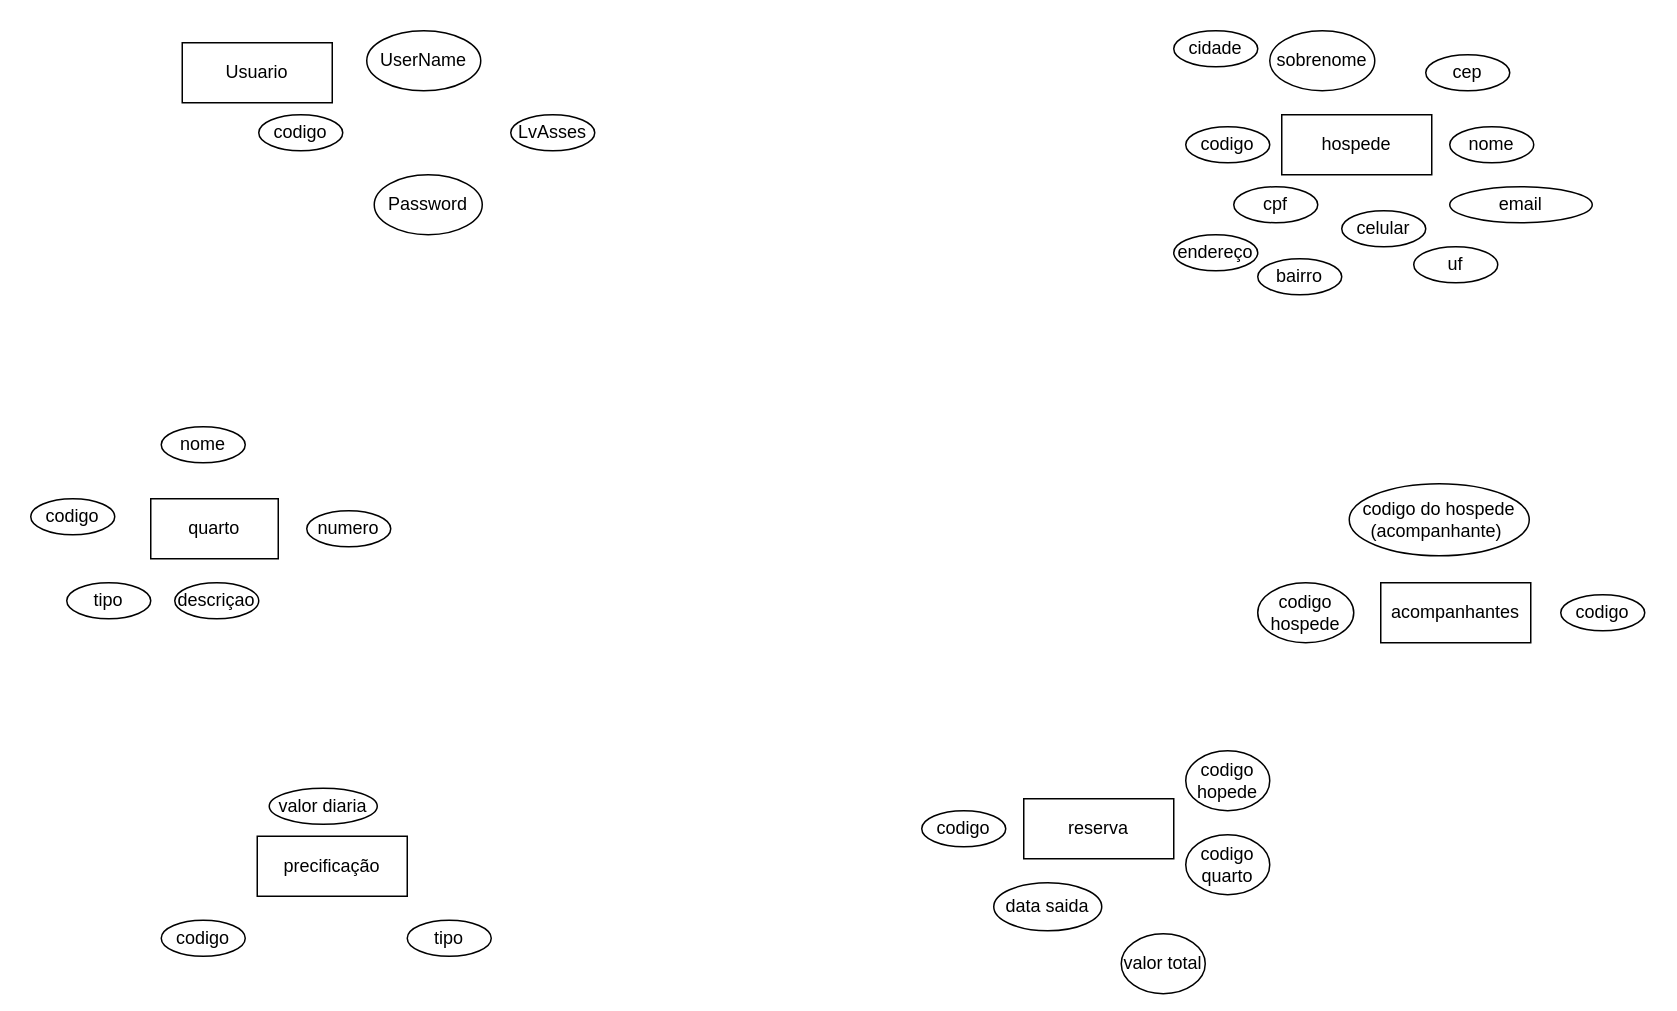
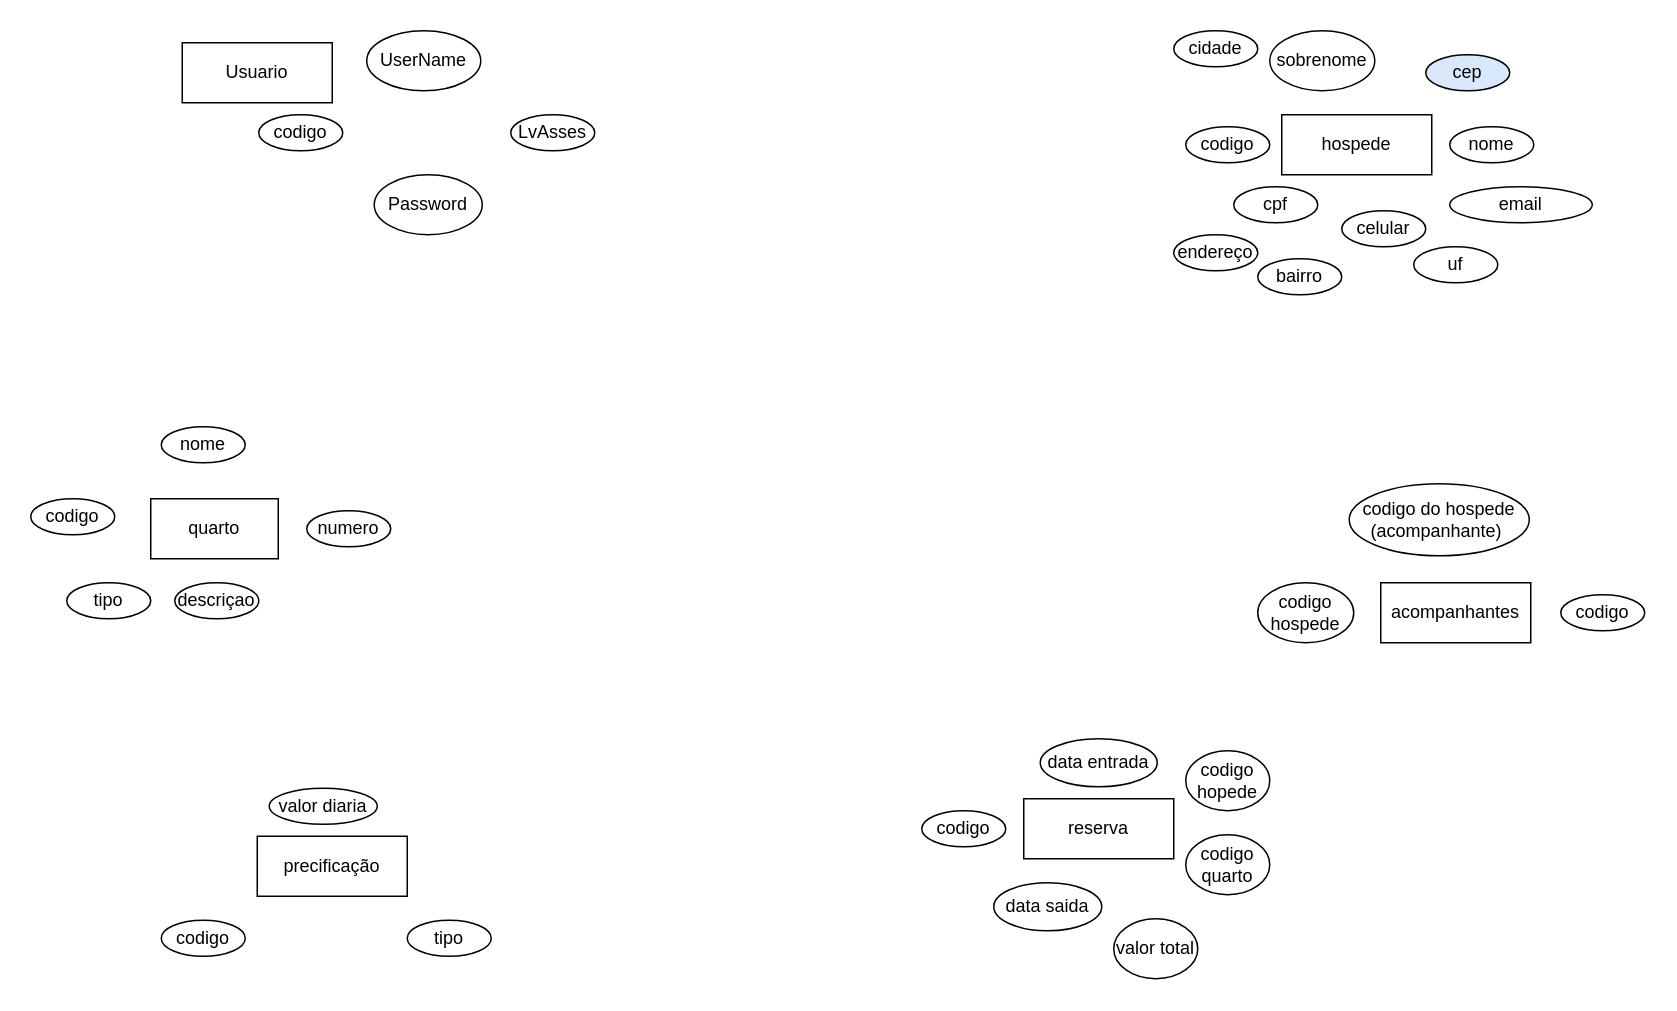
node "cep": fillcolor #ffffff -> #dae8fc
node "data entrada": added
node "valor total": moved (1163, 964) -> (1156, 949)
